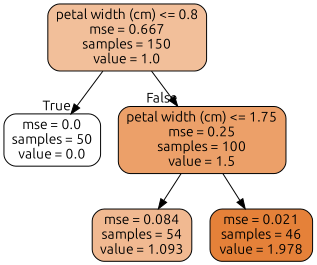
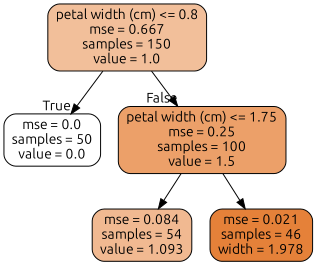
node "mse = 0.021 samples = 46 value = 1.978": label "mse = 0.021 samples = 46 value = 1.978" -> "mse = 0.021 samples = 46 width = 1.978"
